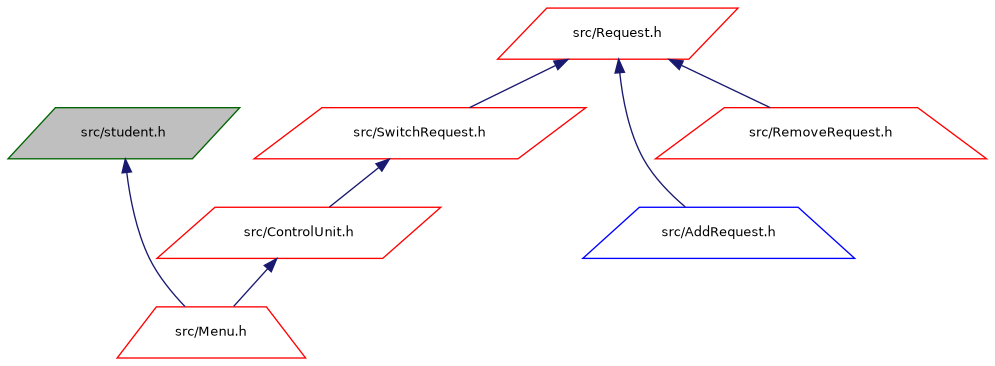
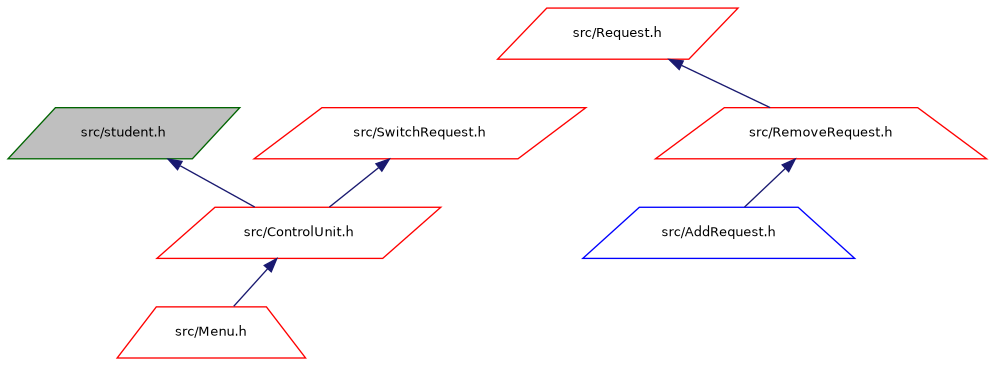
edge "src/SwitchRequest.h" -> "src/Request.h": removed
edge "src/AddRequest.h" -> "src/Request.h": now "src/AddRequest.h" -> "src/RemoveRequest.h"
edge "src/Menu.h" -> "src/student.h": now "src/ControlUnit.h" -> "src/student.h"
